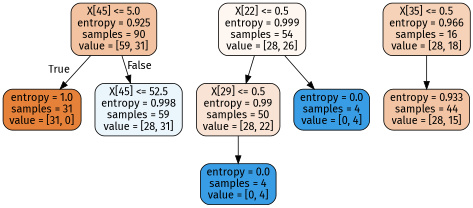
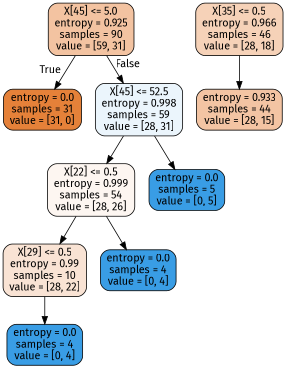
node "X[35] <= 0.5 entropy = 0.966 samples = 16 value = [28, 18]": label "X[35] <= 0.5 entropy = 0.966 samples = 16 value = [28, 18]" -> "X[35] <= 0.5 entropy = 0.966 samples = 46 value = [28, 18]"
node "entropy = 1.0 samples = 31 value = [31, 0]": label "entropy = 1.0 samples = 31 value = [31, 0]" -> "entropy = 0.0 samples = 31 value = [31, 0]"
node "X[29] <= 0.5 entropy = 0.99 samples = 50 value = [28, 22]": label "X[29] <= 0.5 entropy = 0.99 samples = 50 value = [28, 22]" -> "X[29] <= 0.5 entropy = 0.99 samples = 10 value = [28, 22]"
edge "X[45] <= 52.5 entropy = 0.998 samples = 59 value = [28, 31]" -> "X[22] <= 0.5 entropy = 0.999 samples = 54 value = [28, 26]": added
node "entropy = 0.0 samples = 5 value = [0, 5]": added
